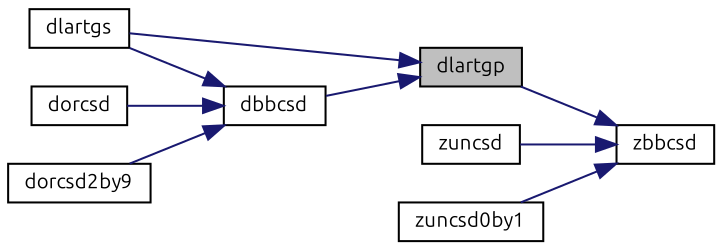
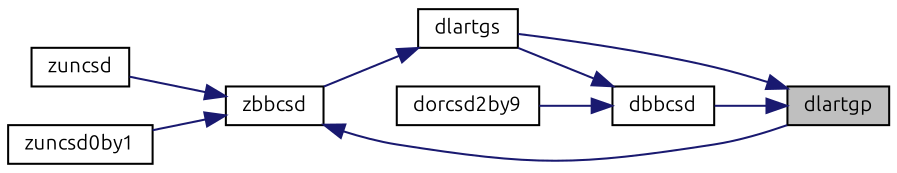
edge "zbbcsd" -> "dlartgs": added
node "dorcsd": removed
